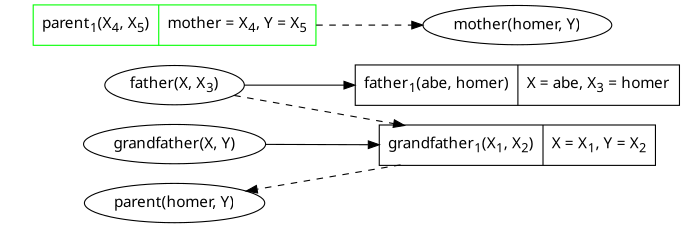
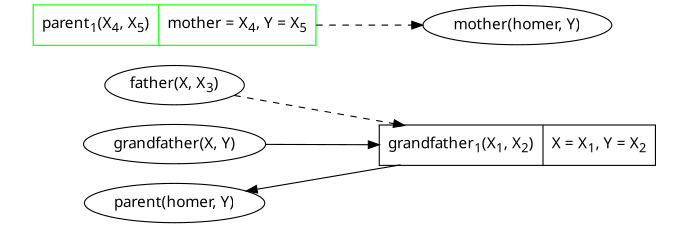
node "father": removed
edge "grandfather" -> "parent(homer, Y)": style dashed -> solid
